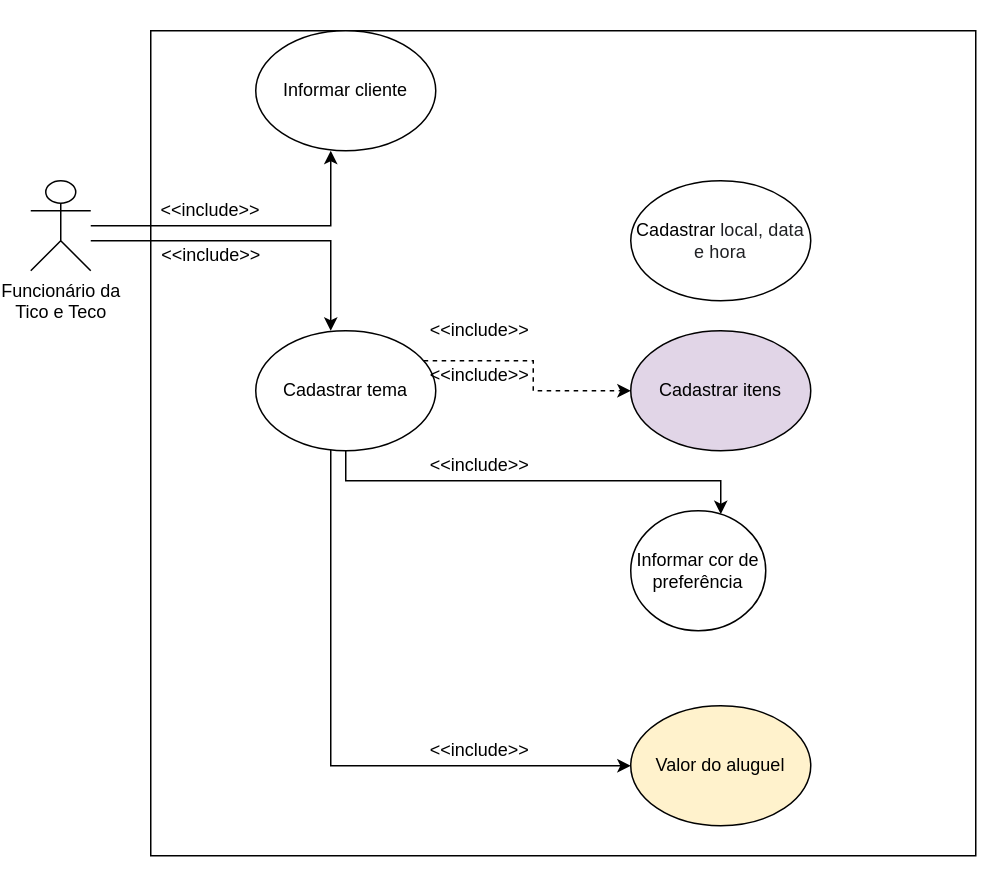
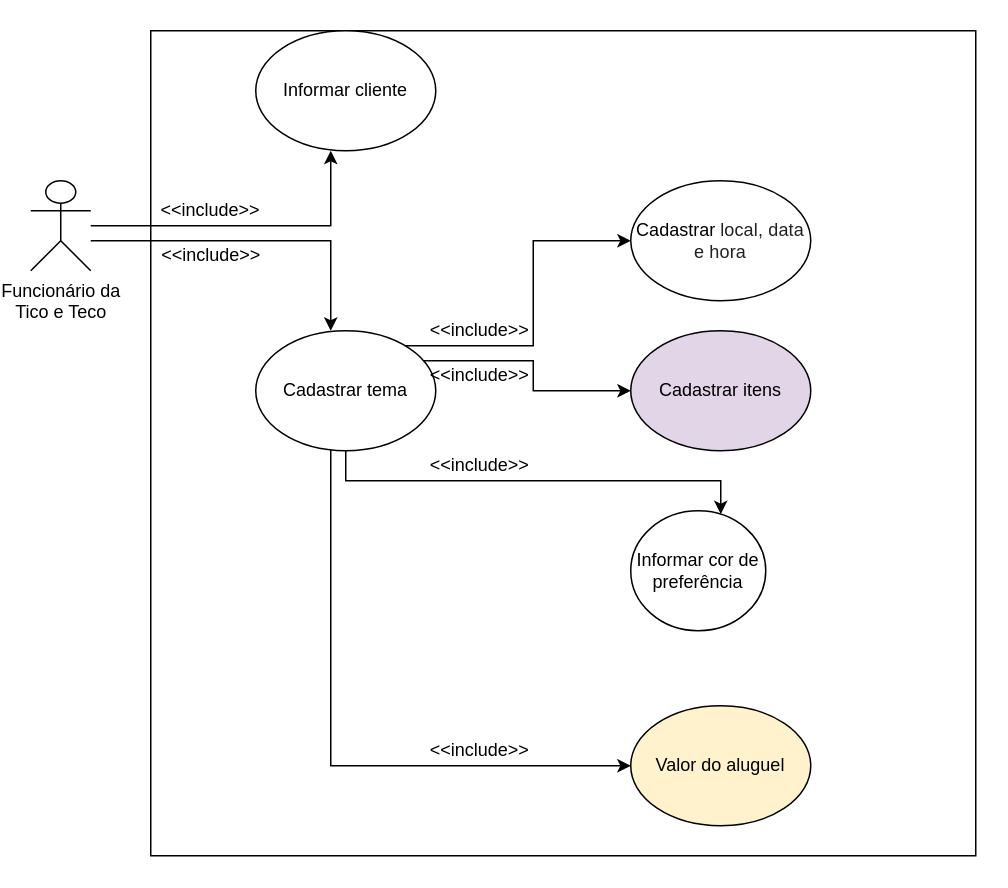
edge "Cadastrar tema" -> "Cadastrar local, data e hora": added
edge "Cadastrar tema" -> "Cadastrar itens": style dashed -> solid
